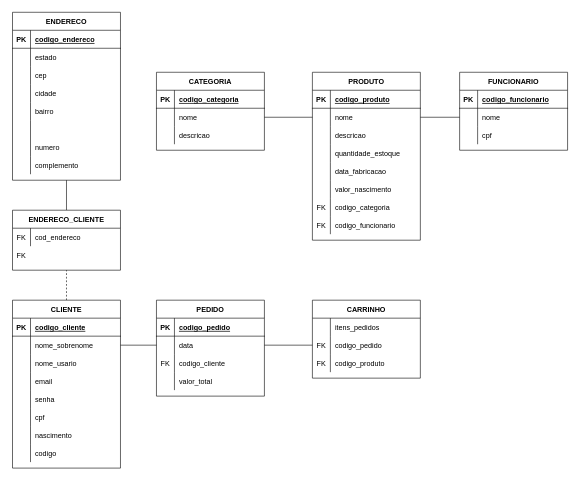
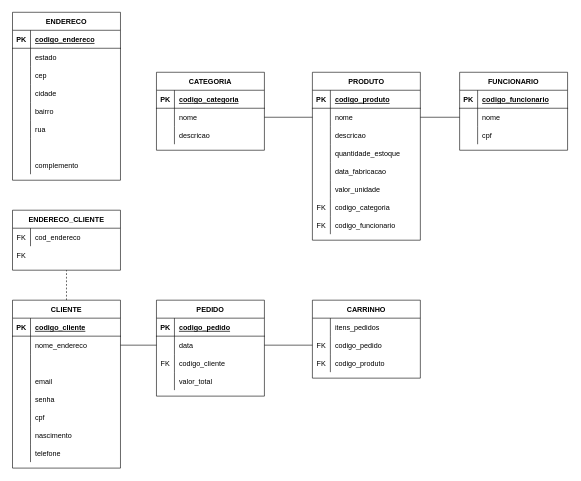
node "rua": added
node "numero": removed
node "valor_nascimento": label "valor_nascimento" -> "valor_unidade"
edge "ENDERECO" -- "ENDERECO_CLIENTE": removed
node "nome_sobrenome": label "nome_sobrenome" -> "nome_endereco"
node "nome_usario": removed
node "codigo": label "codigo" -> "telefone"
